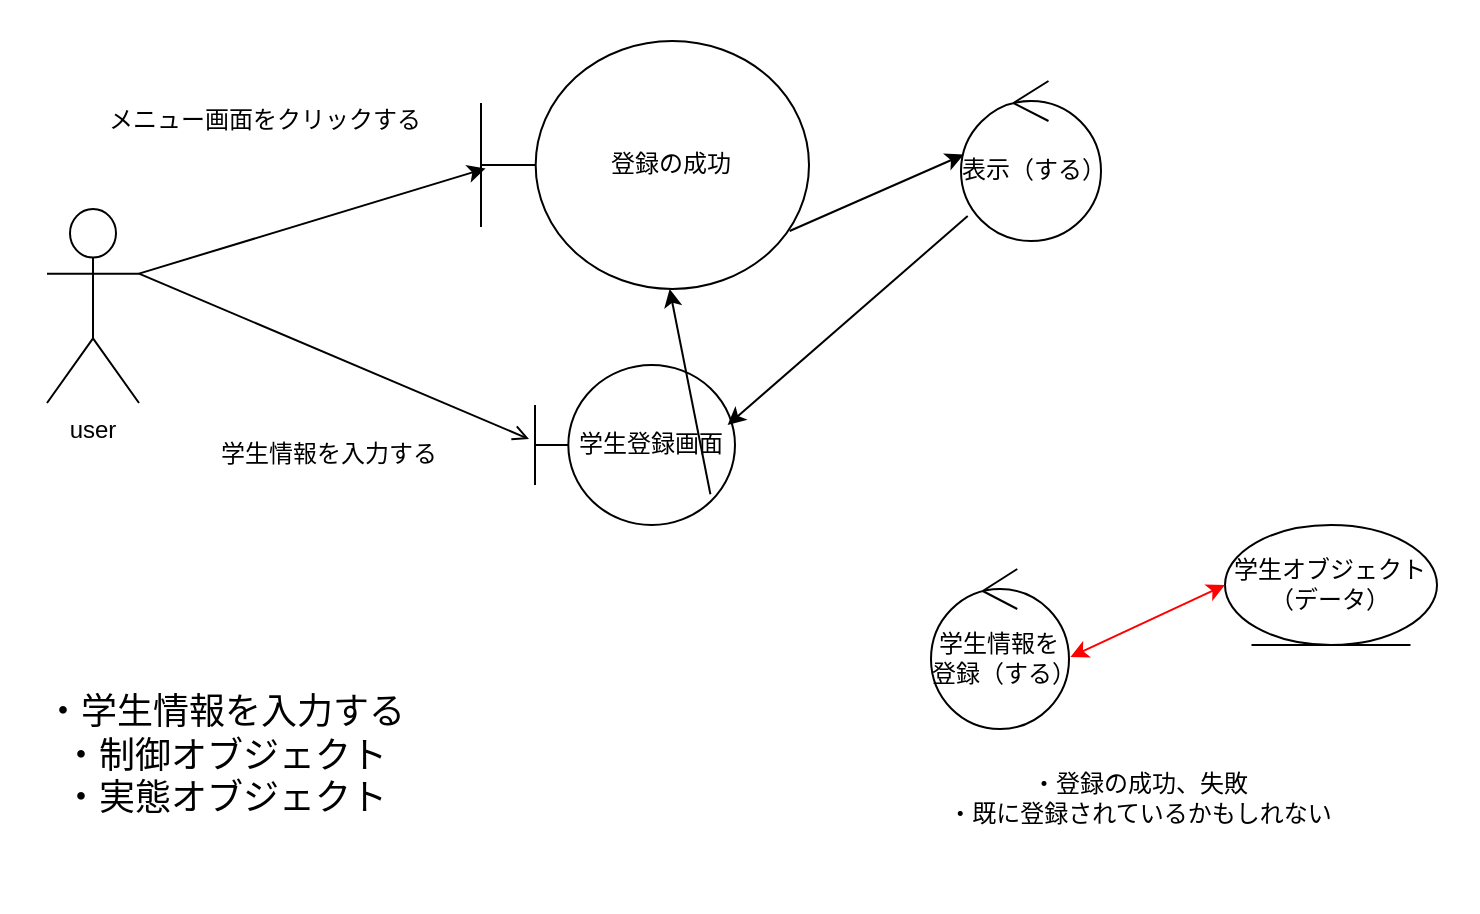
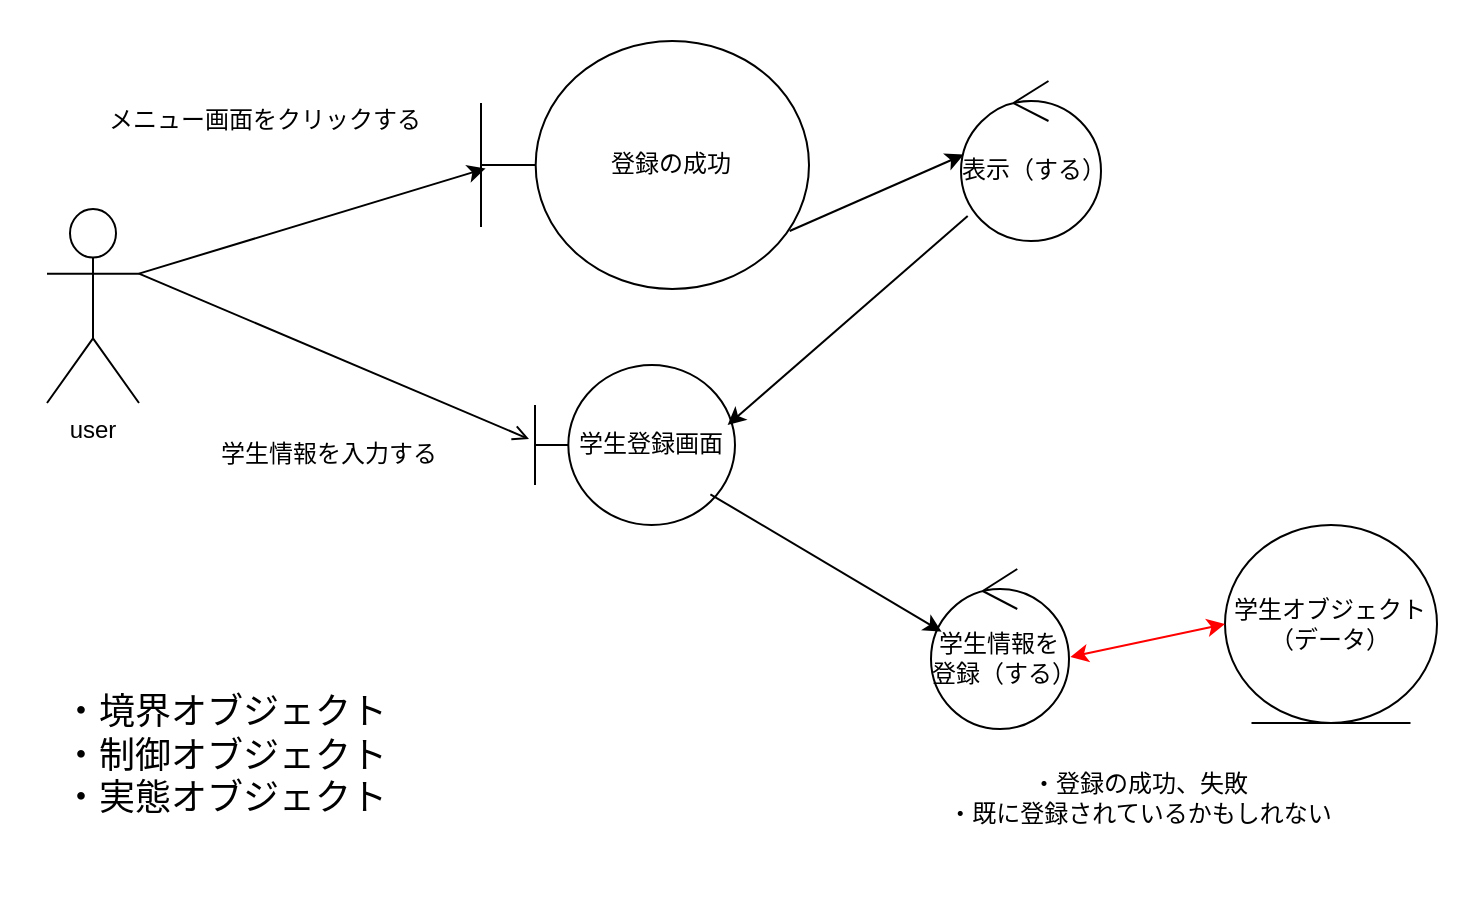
edge "学生登録画面" -> "登録の成功": now "学生登録画面" -> "学生情報を登録（する）"
node "学生オブジェクト （データ）": size 212x120 -> 212x198
node "・学生情報を入力する ・制御オブジェクト ・実態オブジェクト": label "・学生情報を入力する ・制御オブジェクト ・実態オブジェクト" -> "・境界オブジェクト ・制御オブジェクト ・実態オブジェクト"
